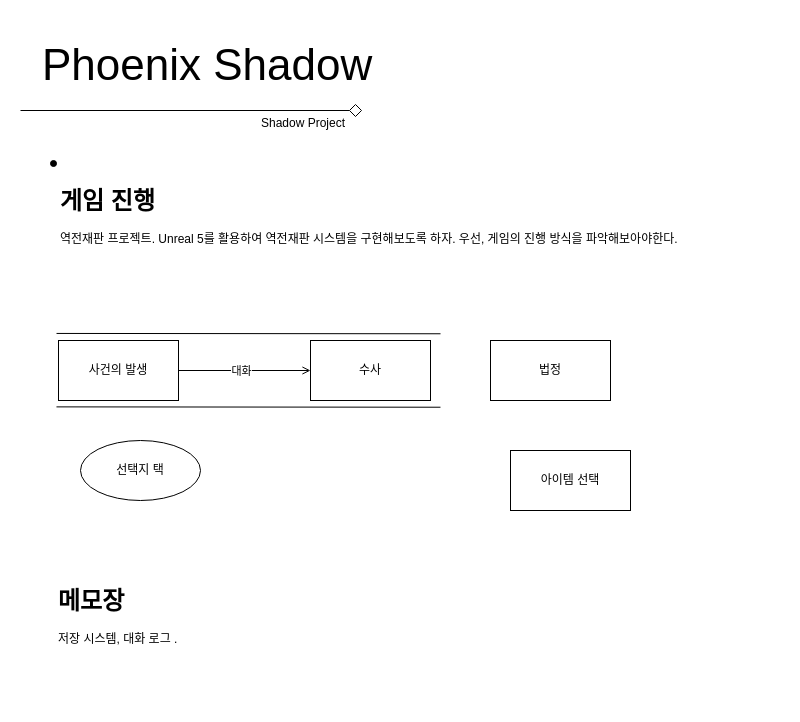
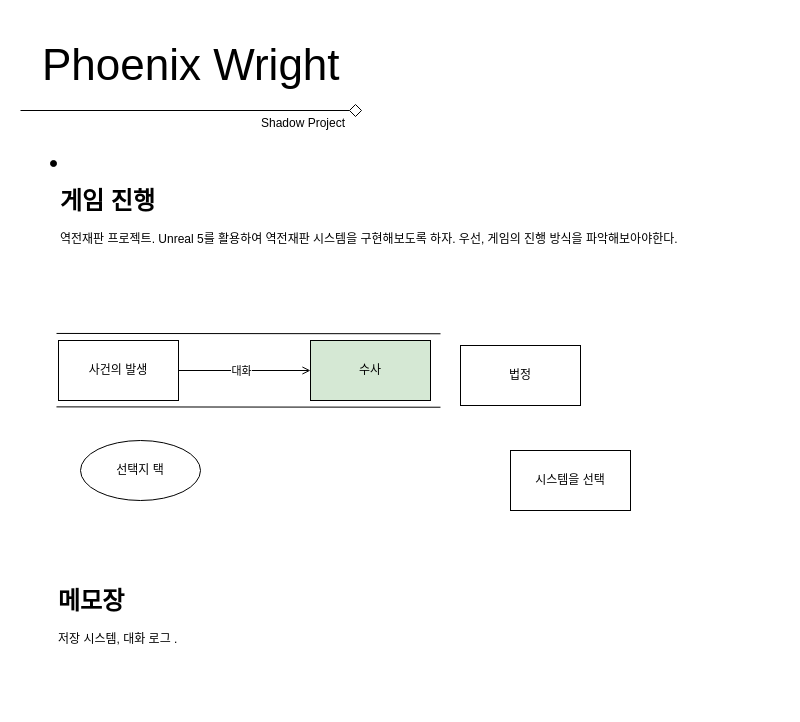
node "Phoenix Shadow": label "Phoenix Shadow" -> "Phoenix Wright"
node "수사": fillcolor #ffffff -> #d5e8d4
node "법정": moved (551, 371) -> (521, 376)
node "아이템 선택": label "아이템 선택" -> "시스템을 선택"
